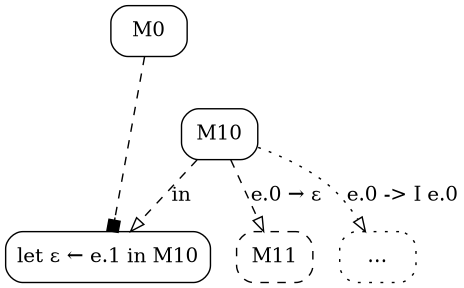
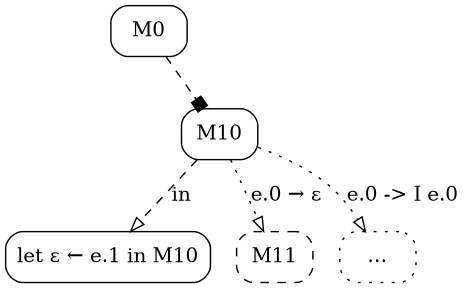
edge "M0" -> "let ε ← e.1 in M10": now "M0" -> "M10"
edge "M10" -> "M11": style dashed -> dotted
